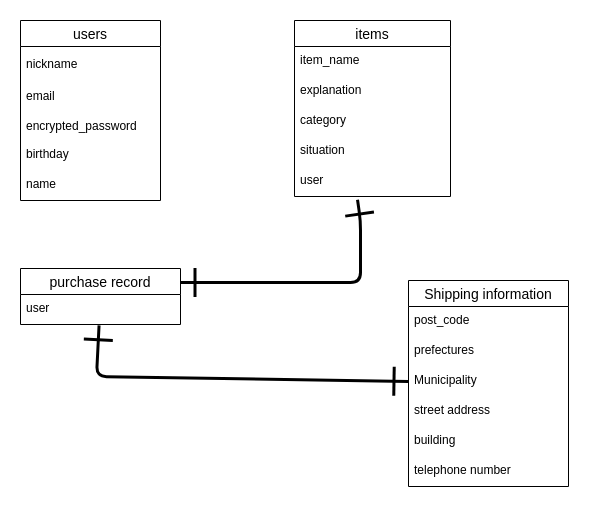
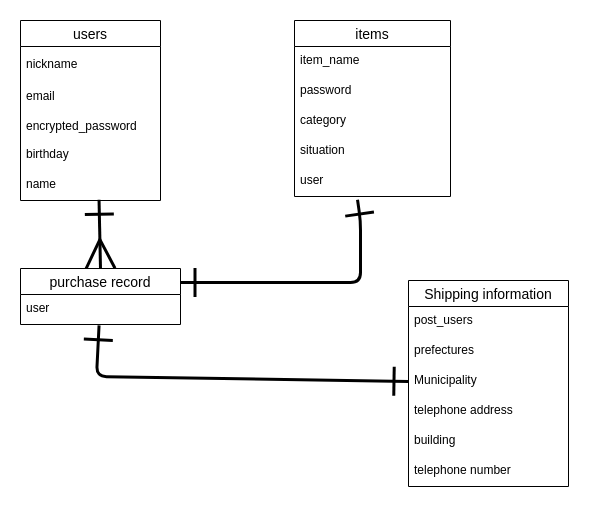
node "explanation": label "explanation" -> "password"
edge "name" -- "purchase record": added
node "post_code": label "post_code" -> "post_users"
node "street address": label "street address" -> "telephone address"
